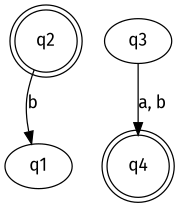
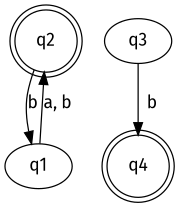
edge "q3" -> "q4": label "a, b" -> "b"
edge "q1" -> "q2": added, label "a, b"
